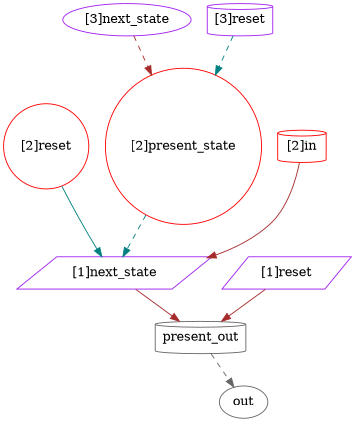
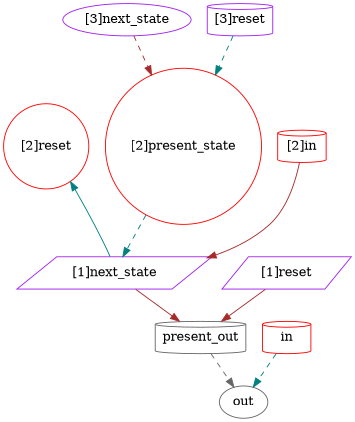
edge "[2]reset" -> "[1]next_state": reversed
node "in": added
